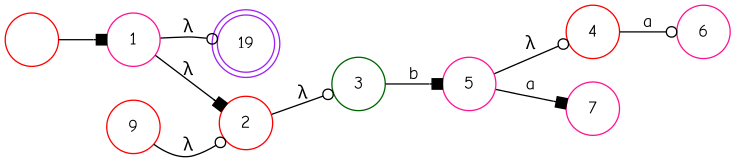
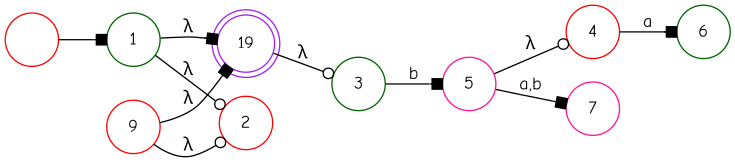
edge "4" -> "6": arrowhead odot -> box
node "6": color deeppink -> darkgreen
edge "1" -> "19": arrowhead odot -> box
node "1": color deeppink -> darkgreen
edge "1" -> "2": arrowhead box -> odot
edge "5" -> "7": label "a" -> "a,b"
edge "2" -> "3": now "19" -> "3"
edge "9" -> "19": added, label "λ"
